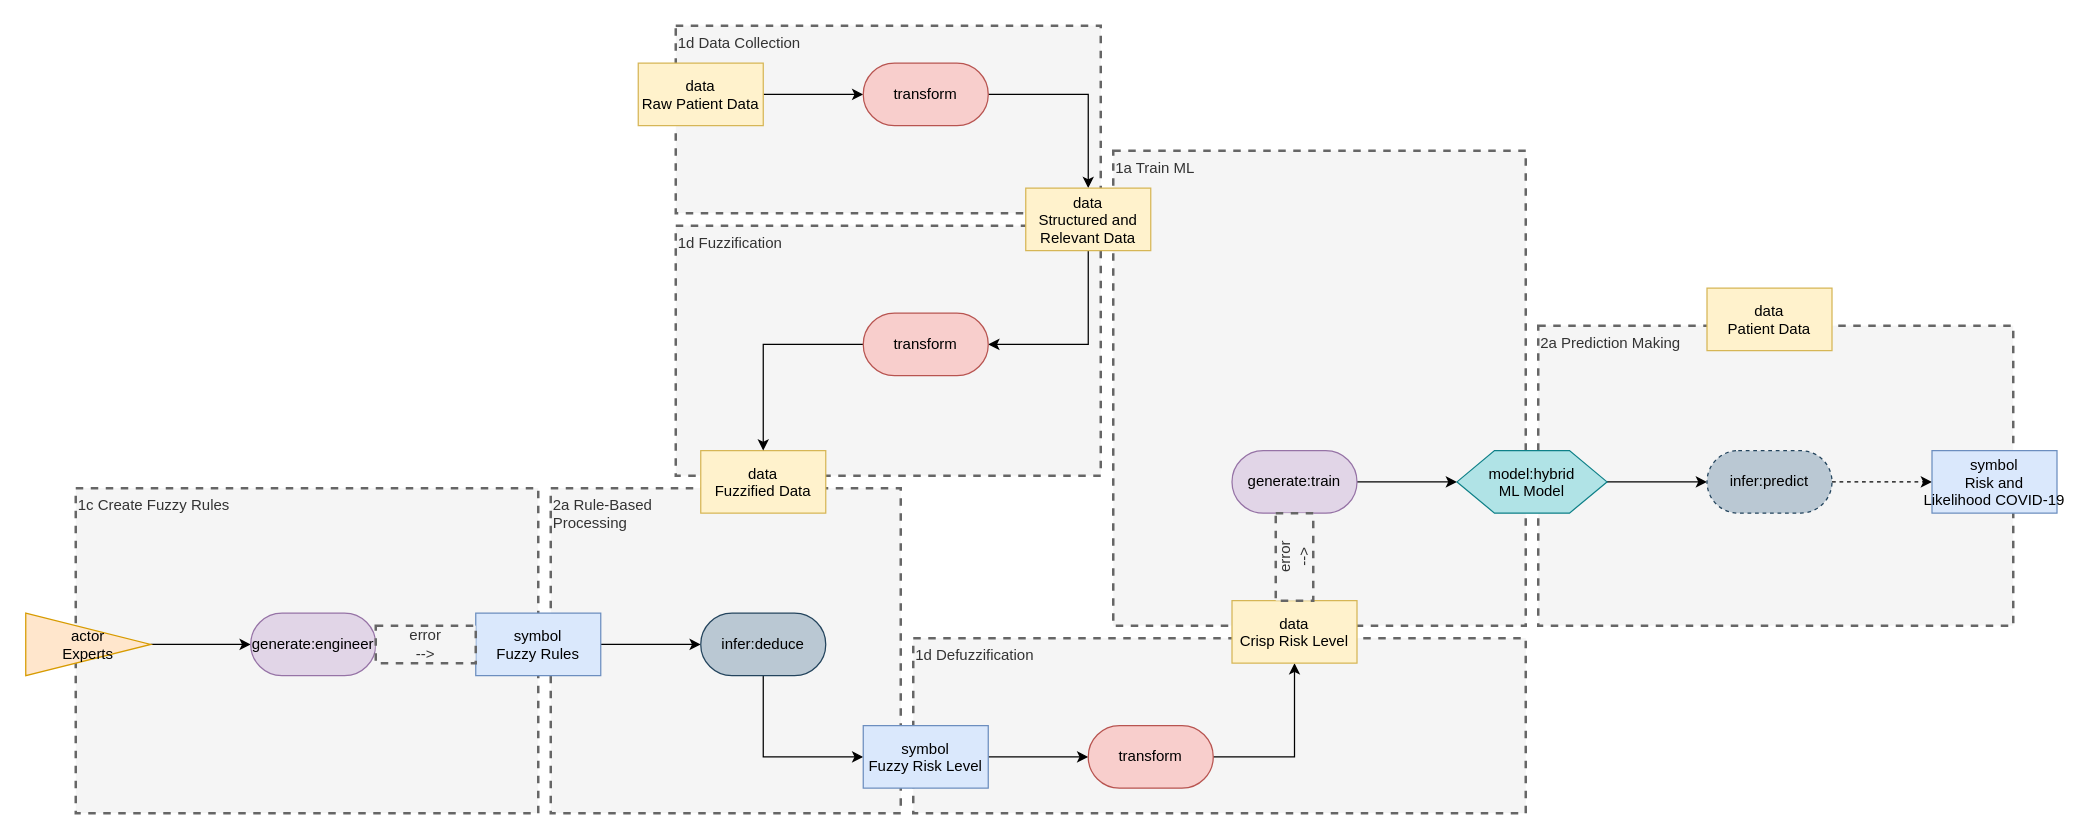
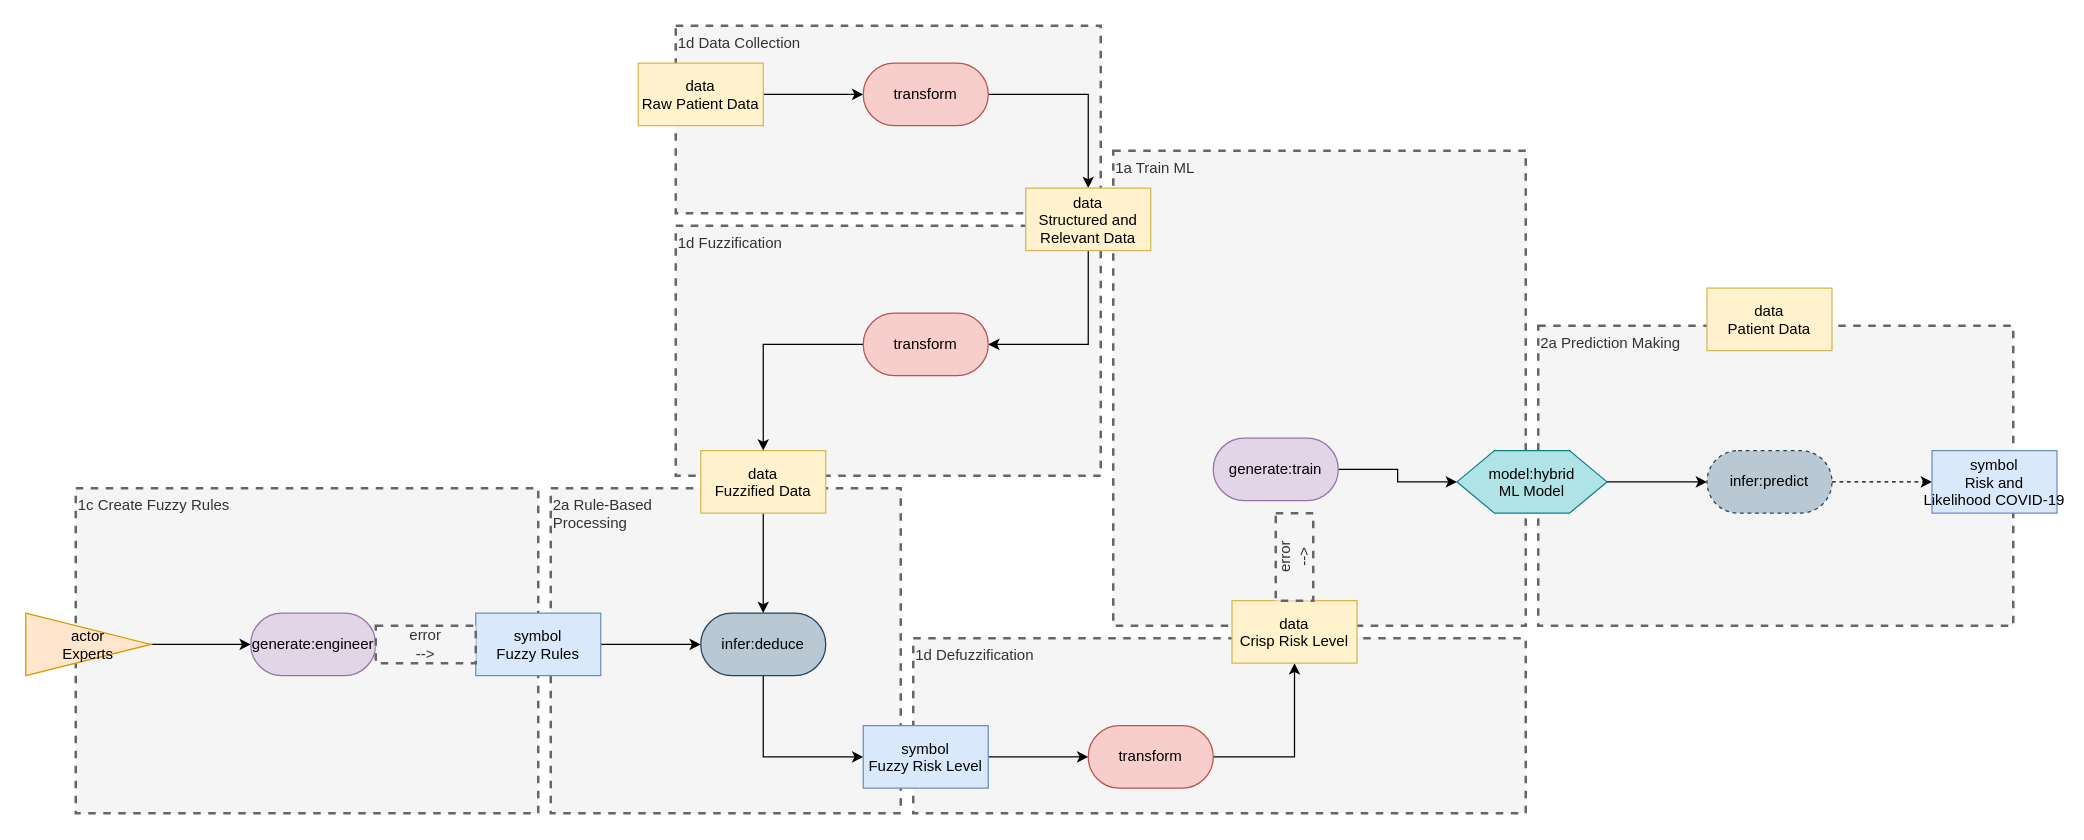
node "generate:train": moved (1294, 482) -> (1276, 469)
edge "data Fuzzified Data" -> "infer:deduce": added
